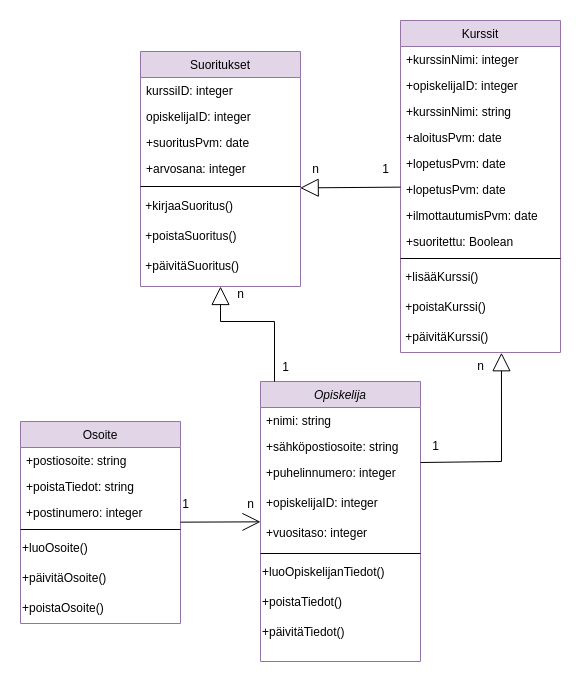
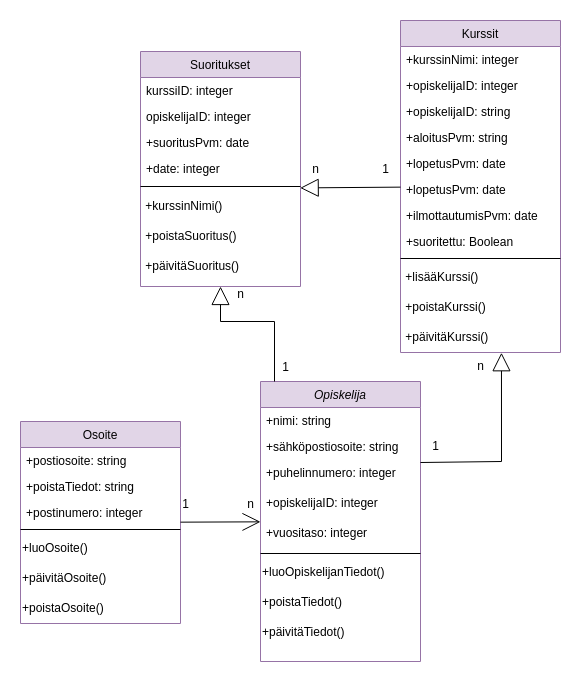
node "+kurssinNimi: string": label "+kurssinNimi: string" -> "+opiskelijaID: string"
node "+aloitusPvm: date": label "+aloitusPvm: date" -> "+aloitusPvm: string"
node "+arvosana: integer": label "+arvosana: integer" -> "+date: integer"
node "+kirjaaSuoritus()": label "+kirjaaSuoritus()" -> "+kurssinNimi()"
